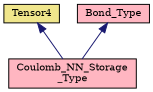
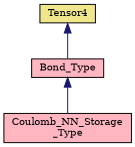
edge "Coulomb_NN_Storage _Type" -> "Tensor4": now "Bond_Type" -> "Tensor4"
